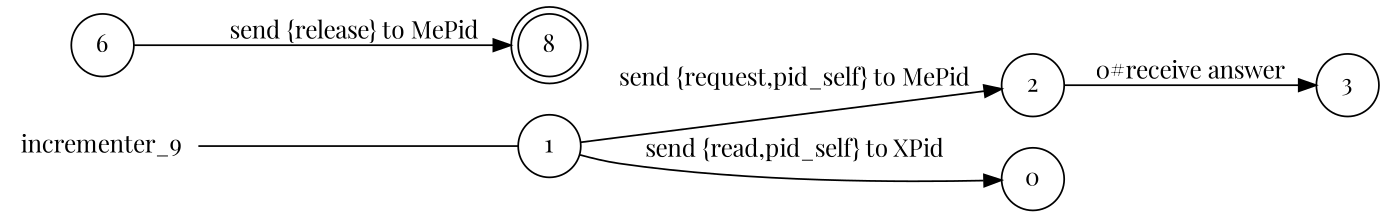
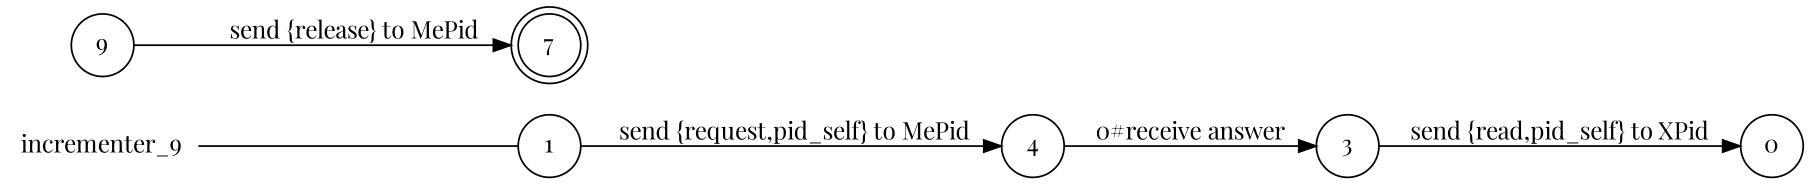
node "6": label "6" -> "9"
node "8": label "8" -> "7"
node "2": label "2" -> "4"
edge "1" -> "0": now "3" -> "0"
